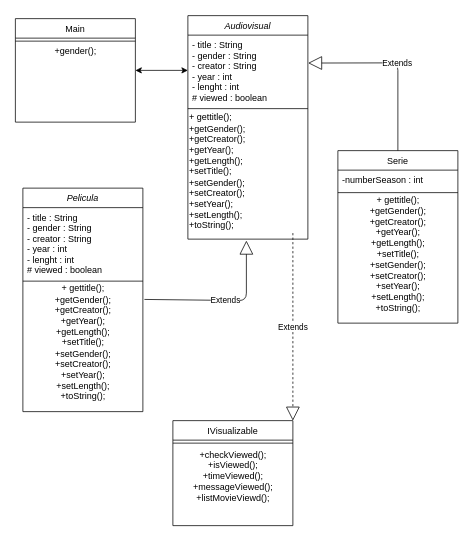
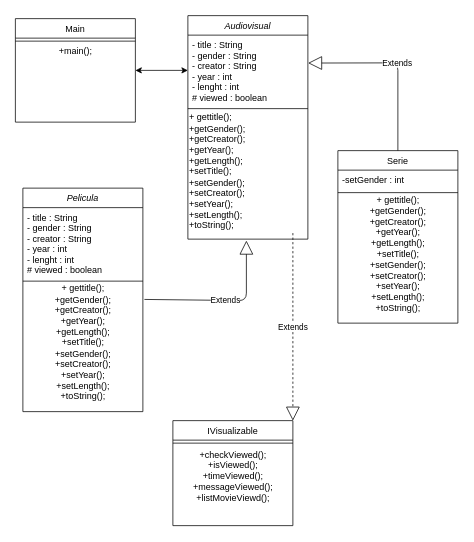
node "+gender();": label "+gender();" -> "+main();"
node "-numberSeason : int": label "-numberSeason : int" -> "-setGender : int"
